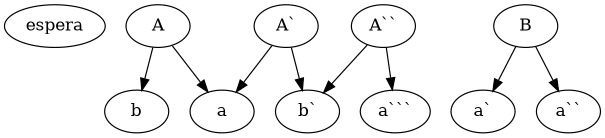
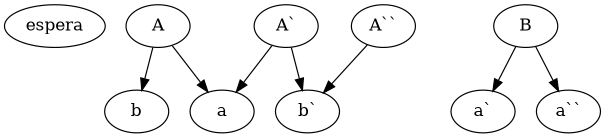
node "a```": removed
